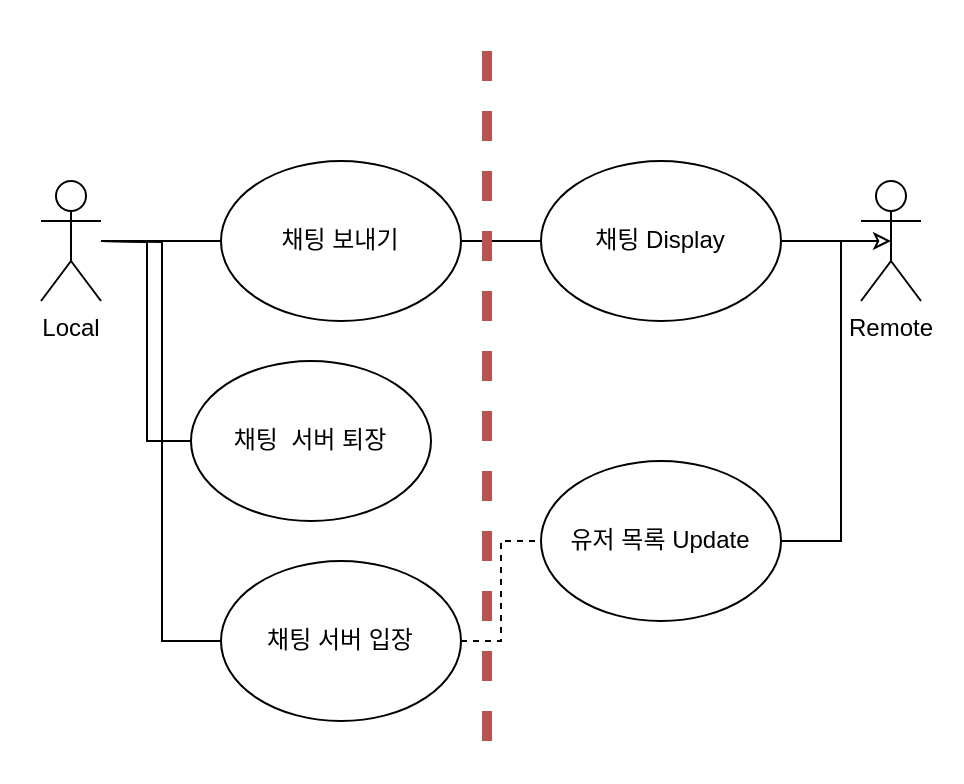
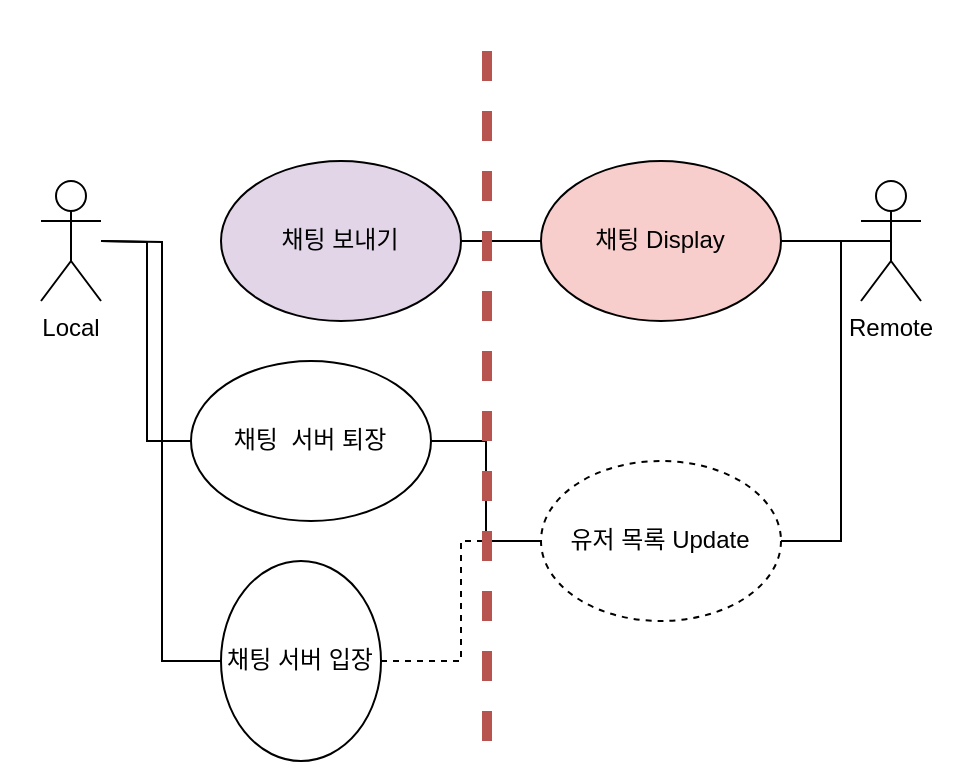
edge "Local" -- "채팅 보내기": removed
node "채팅 보내기": fillcolor #ffffff -> #e1d5e7
node "채팅 Display": fillcolor #ffffff -> #f8cecc
edge "유저 목록 Update" -> "Remote": arrowhead classic -> none
edge "채팅 서버 퇴장" -- "유저 목록 Update": added
node "유저 목록 Update": style solid -> dashed
node "채팅 서버 입장": size 240x160 -> 160x200
